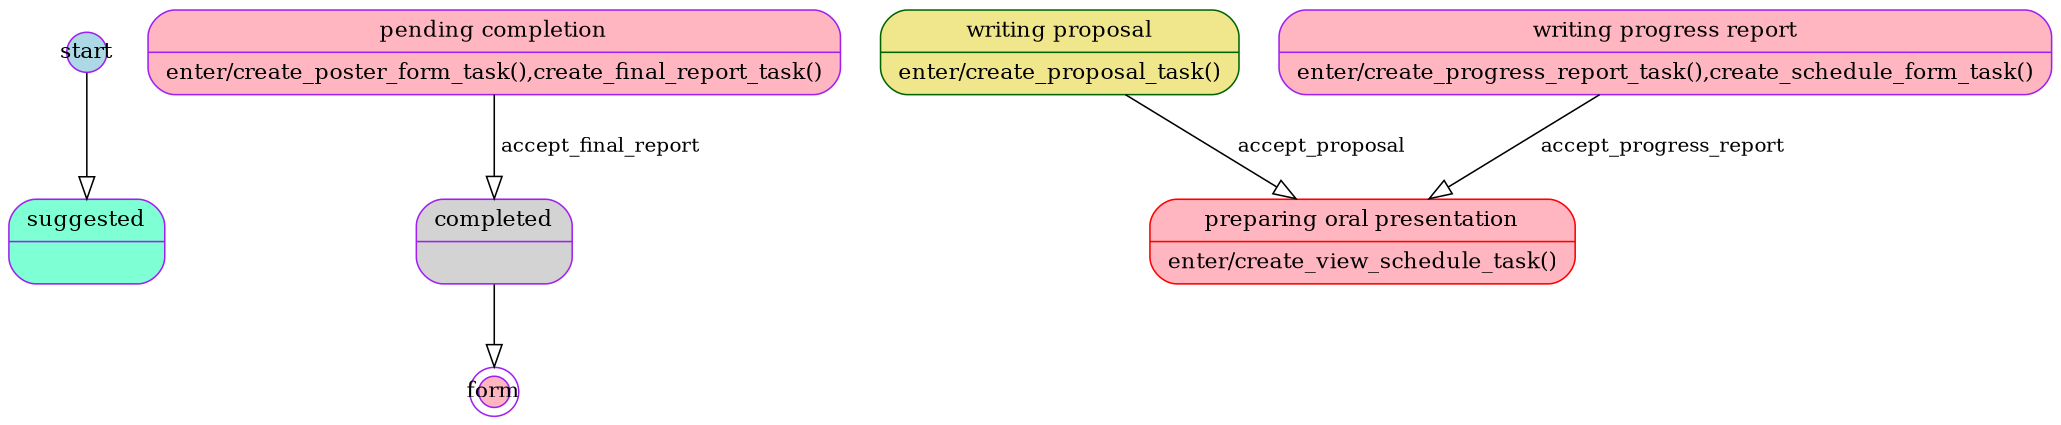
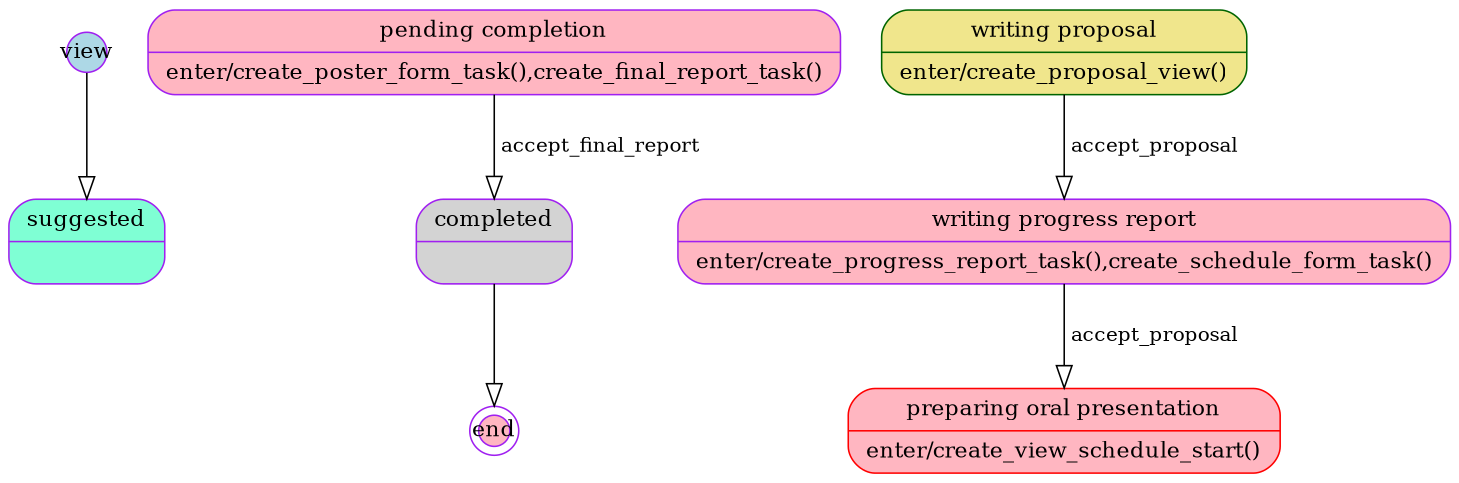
node "start": label "start" -> "view"
node "writing proposal": text "enter/create_proposal_task()" -> "enter/create_proposal_view()"
edge "writing proposal" -> "preparing oral presentation": now "writing proposal" -> "writing progress report"
edge "writing progress report" -> "preparing oral presentation": label " accept_progress_report   " -> " accept_proposal   "
node "preparing oral presentation": text "enter/create_view_schedule_task()" -> "enter/create_view_schedule_start()"
node "form": label "form" -> "end"
